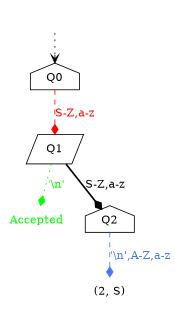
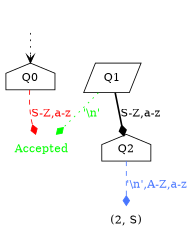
edge "Q0" -> "Q1": now "Q0" -> "Accepted"
